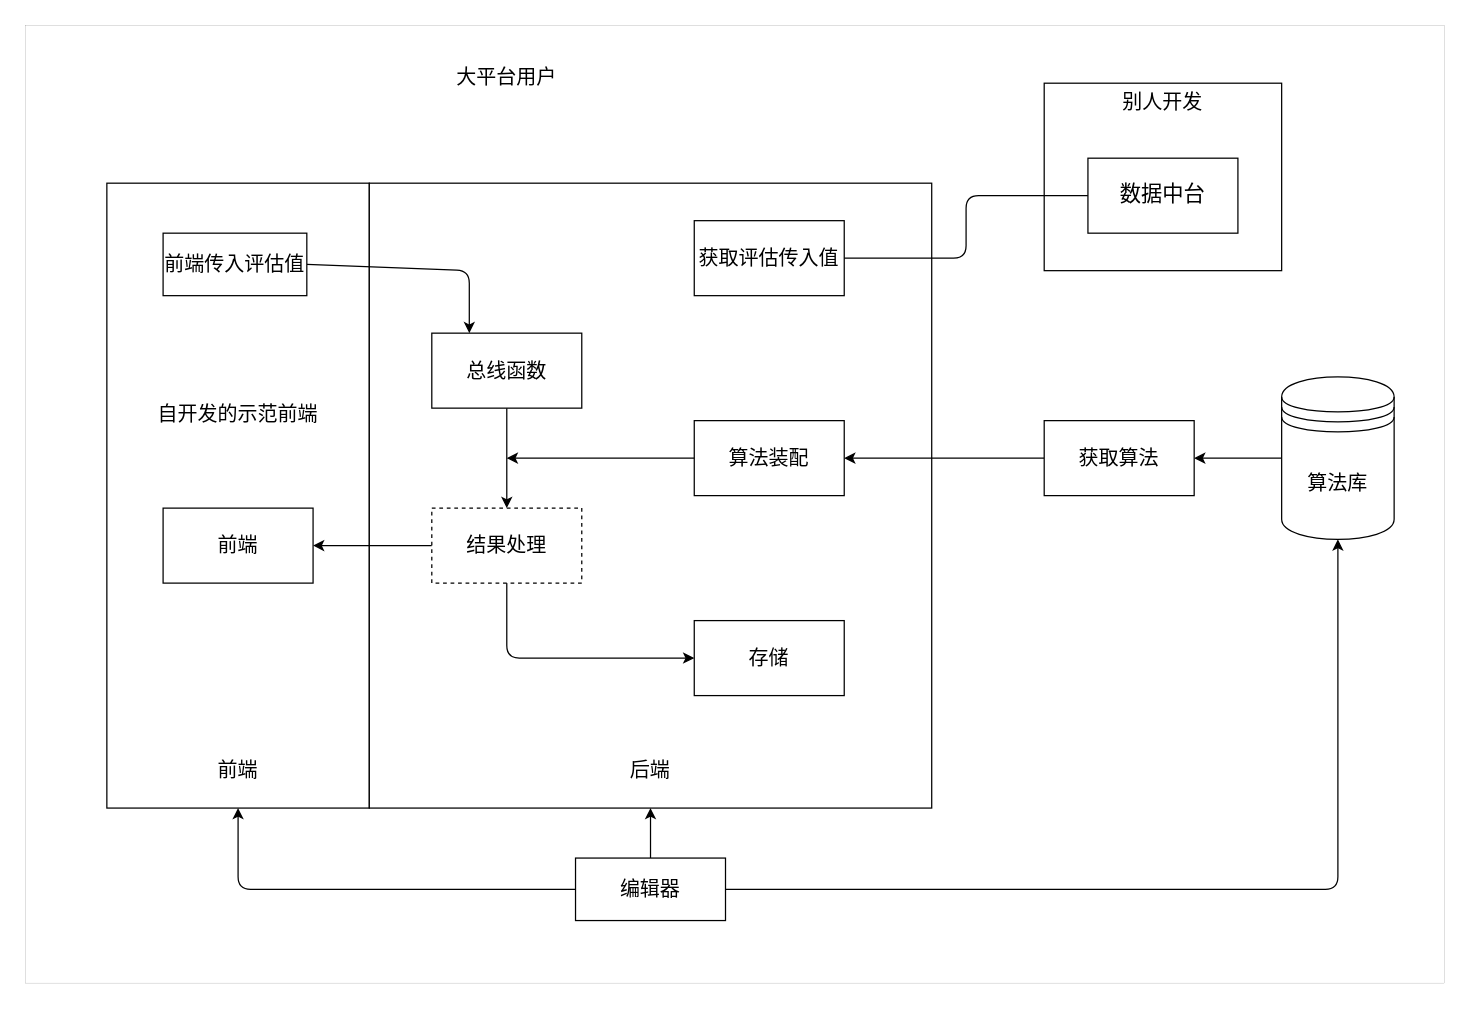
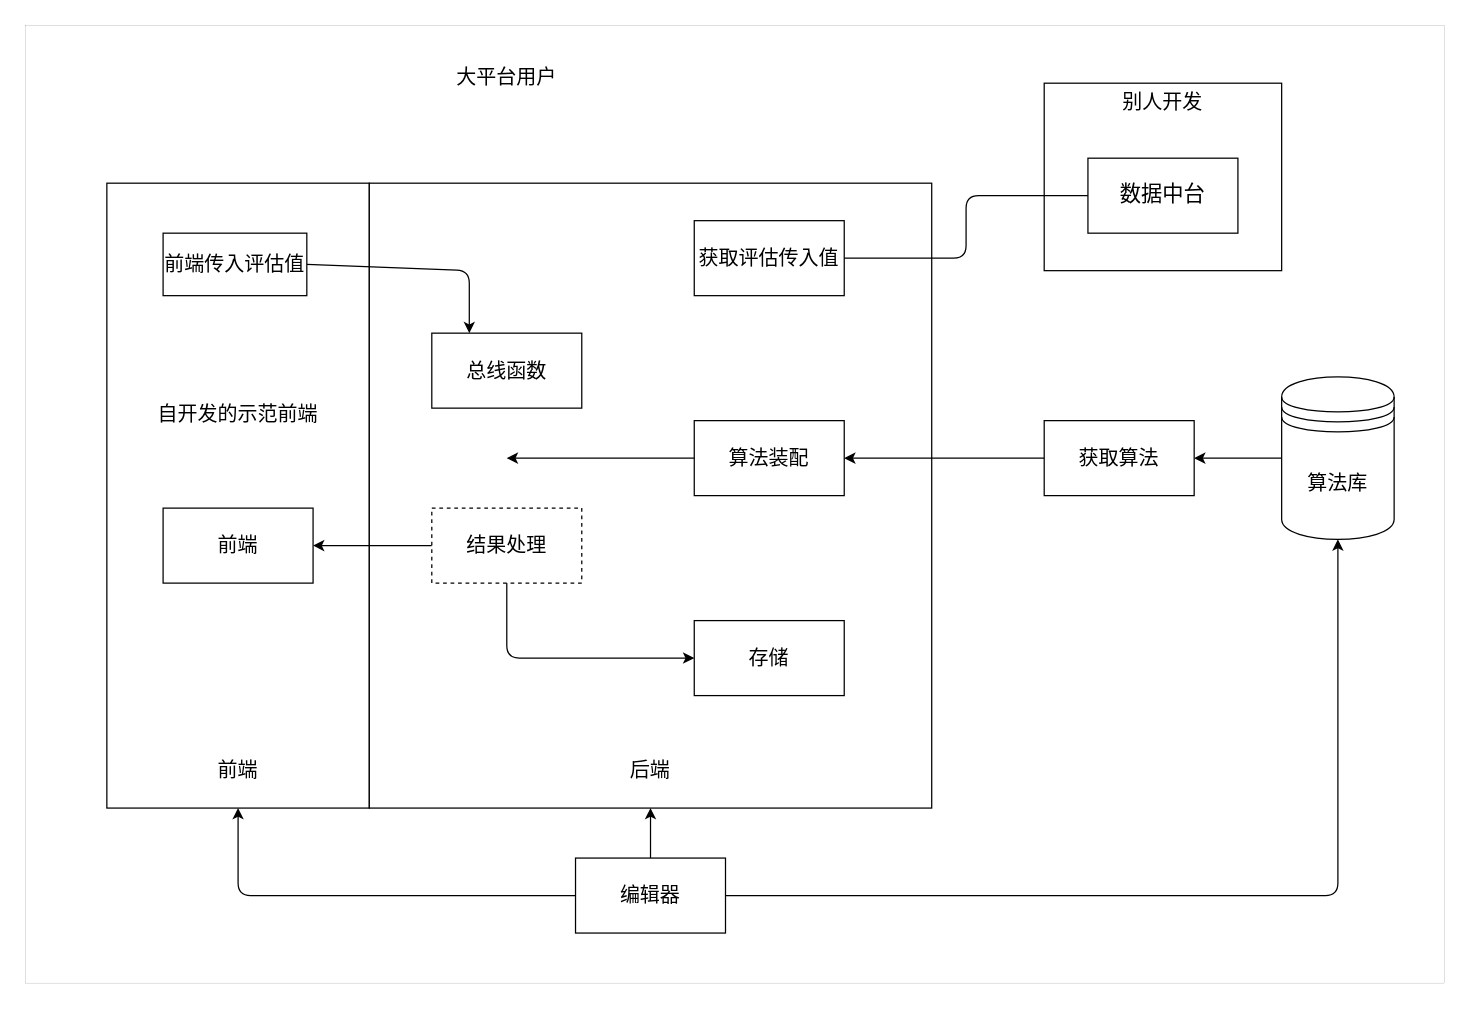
edge "总线函数" -> "结果处理": removed
node "编辑器": size 150x63 -> 150x75
